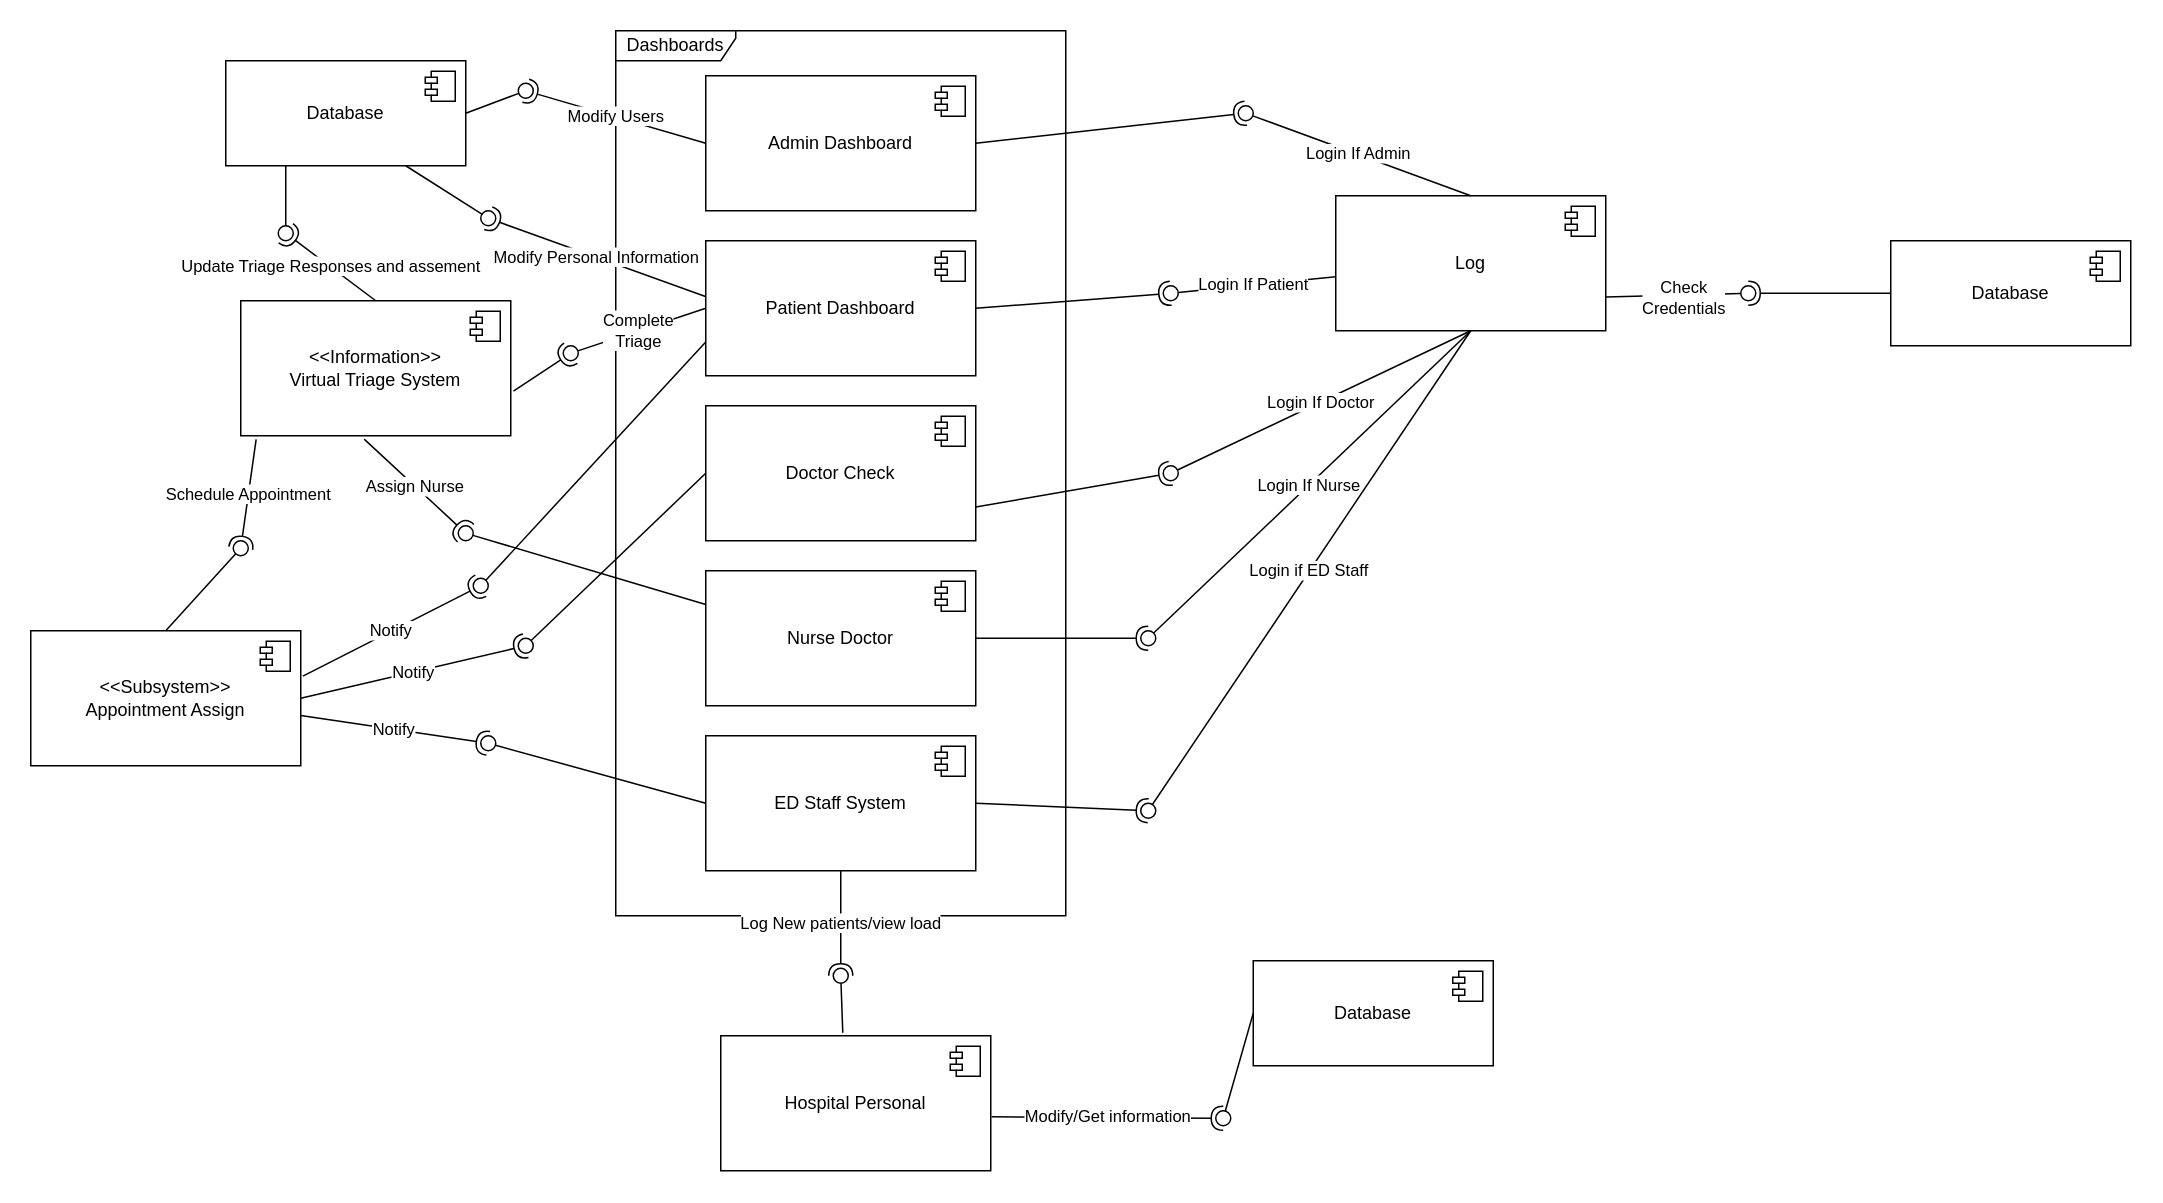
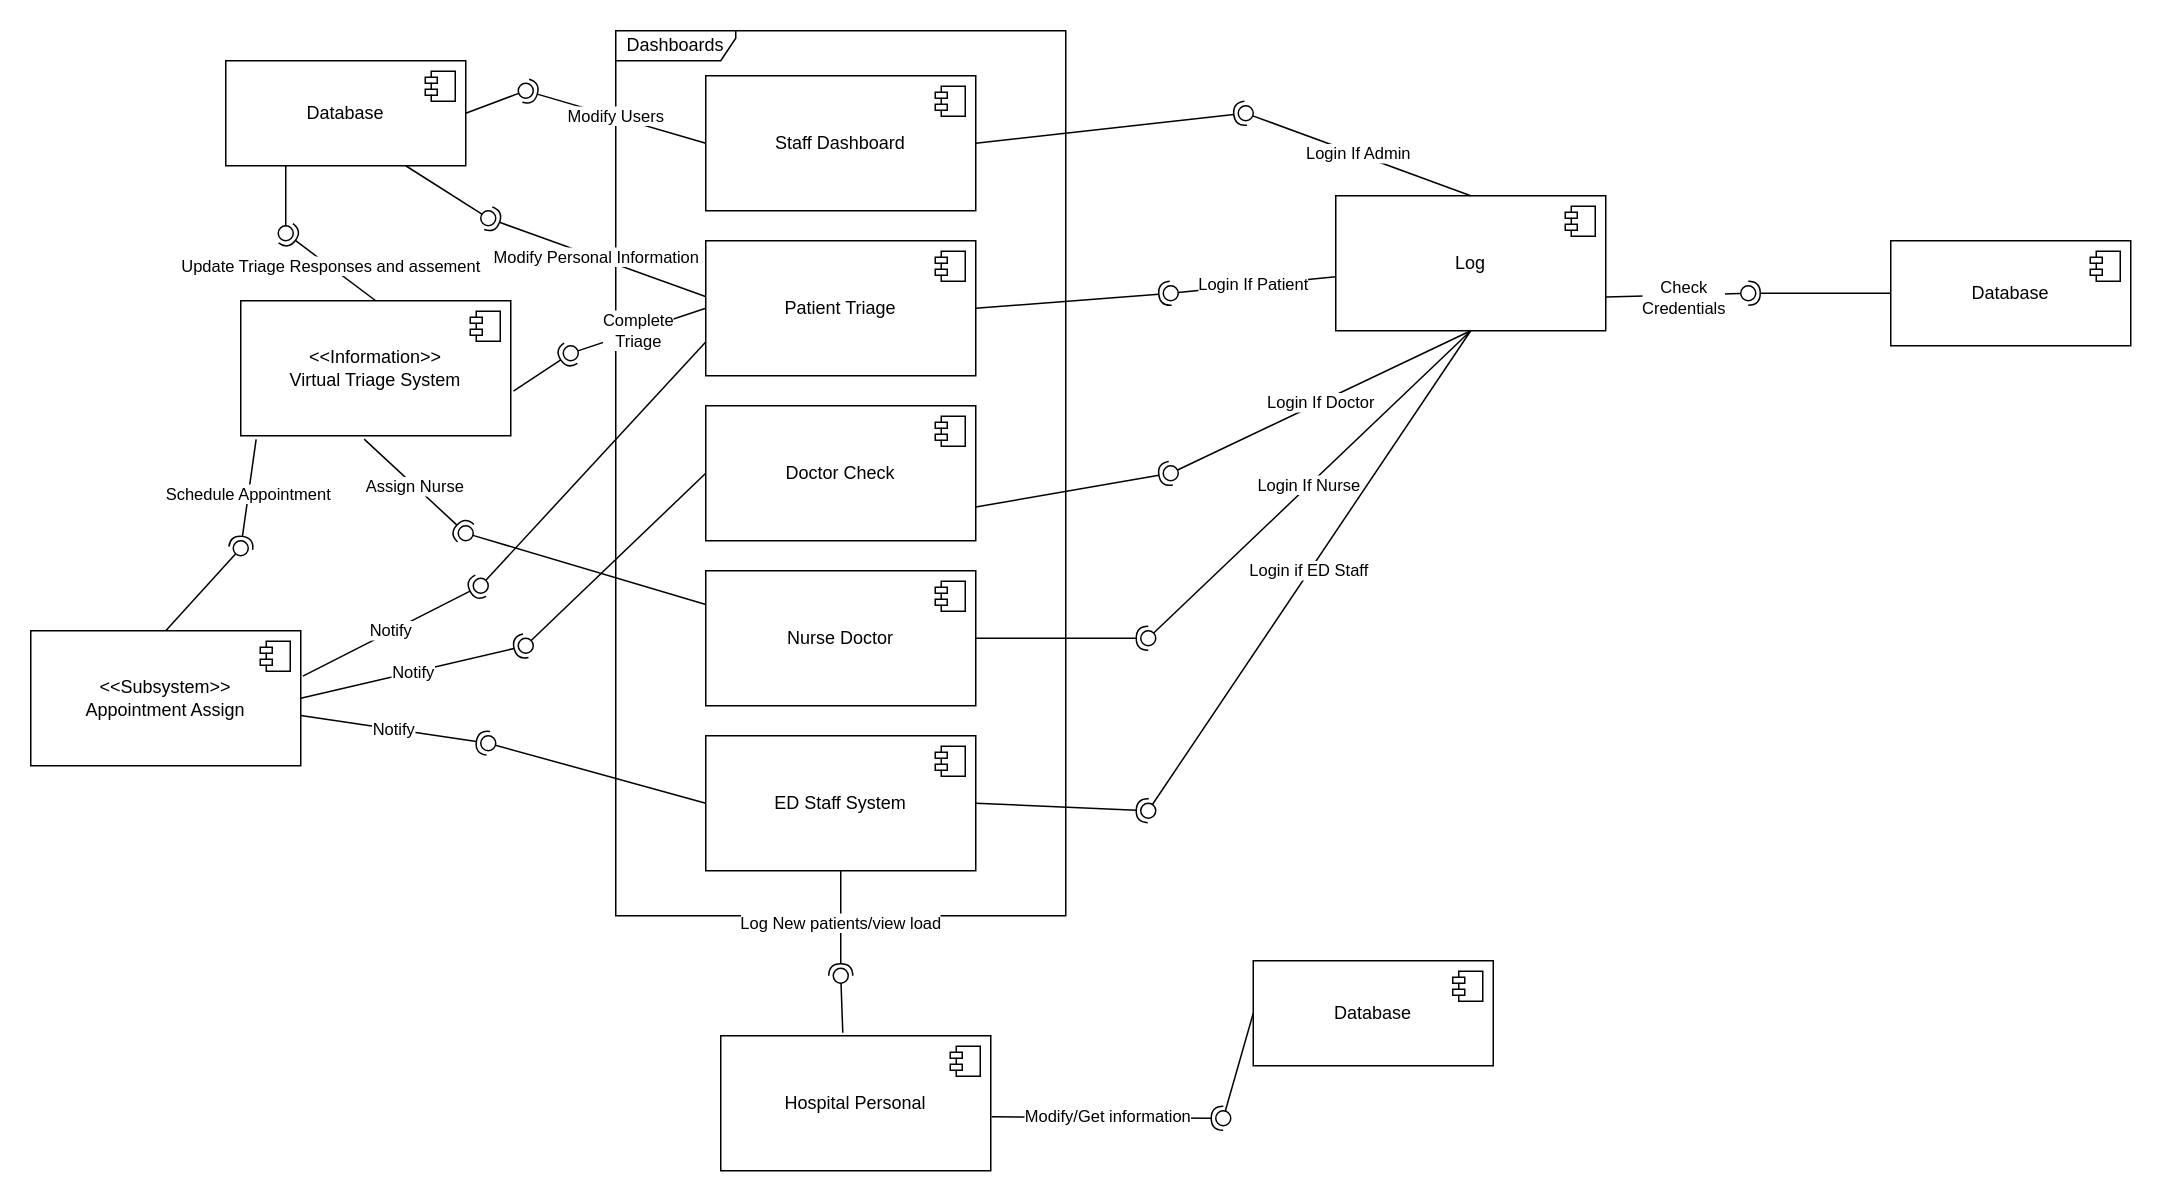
node "Admin Dashboard": label "Admin Dashboard" -> "Staff Dashboard"
node "Patient Dashboard": label "Patient Dashboard" -> "Patient Triage"
